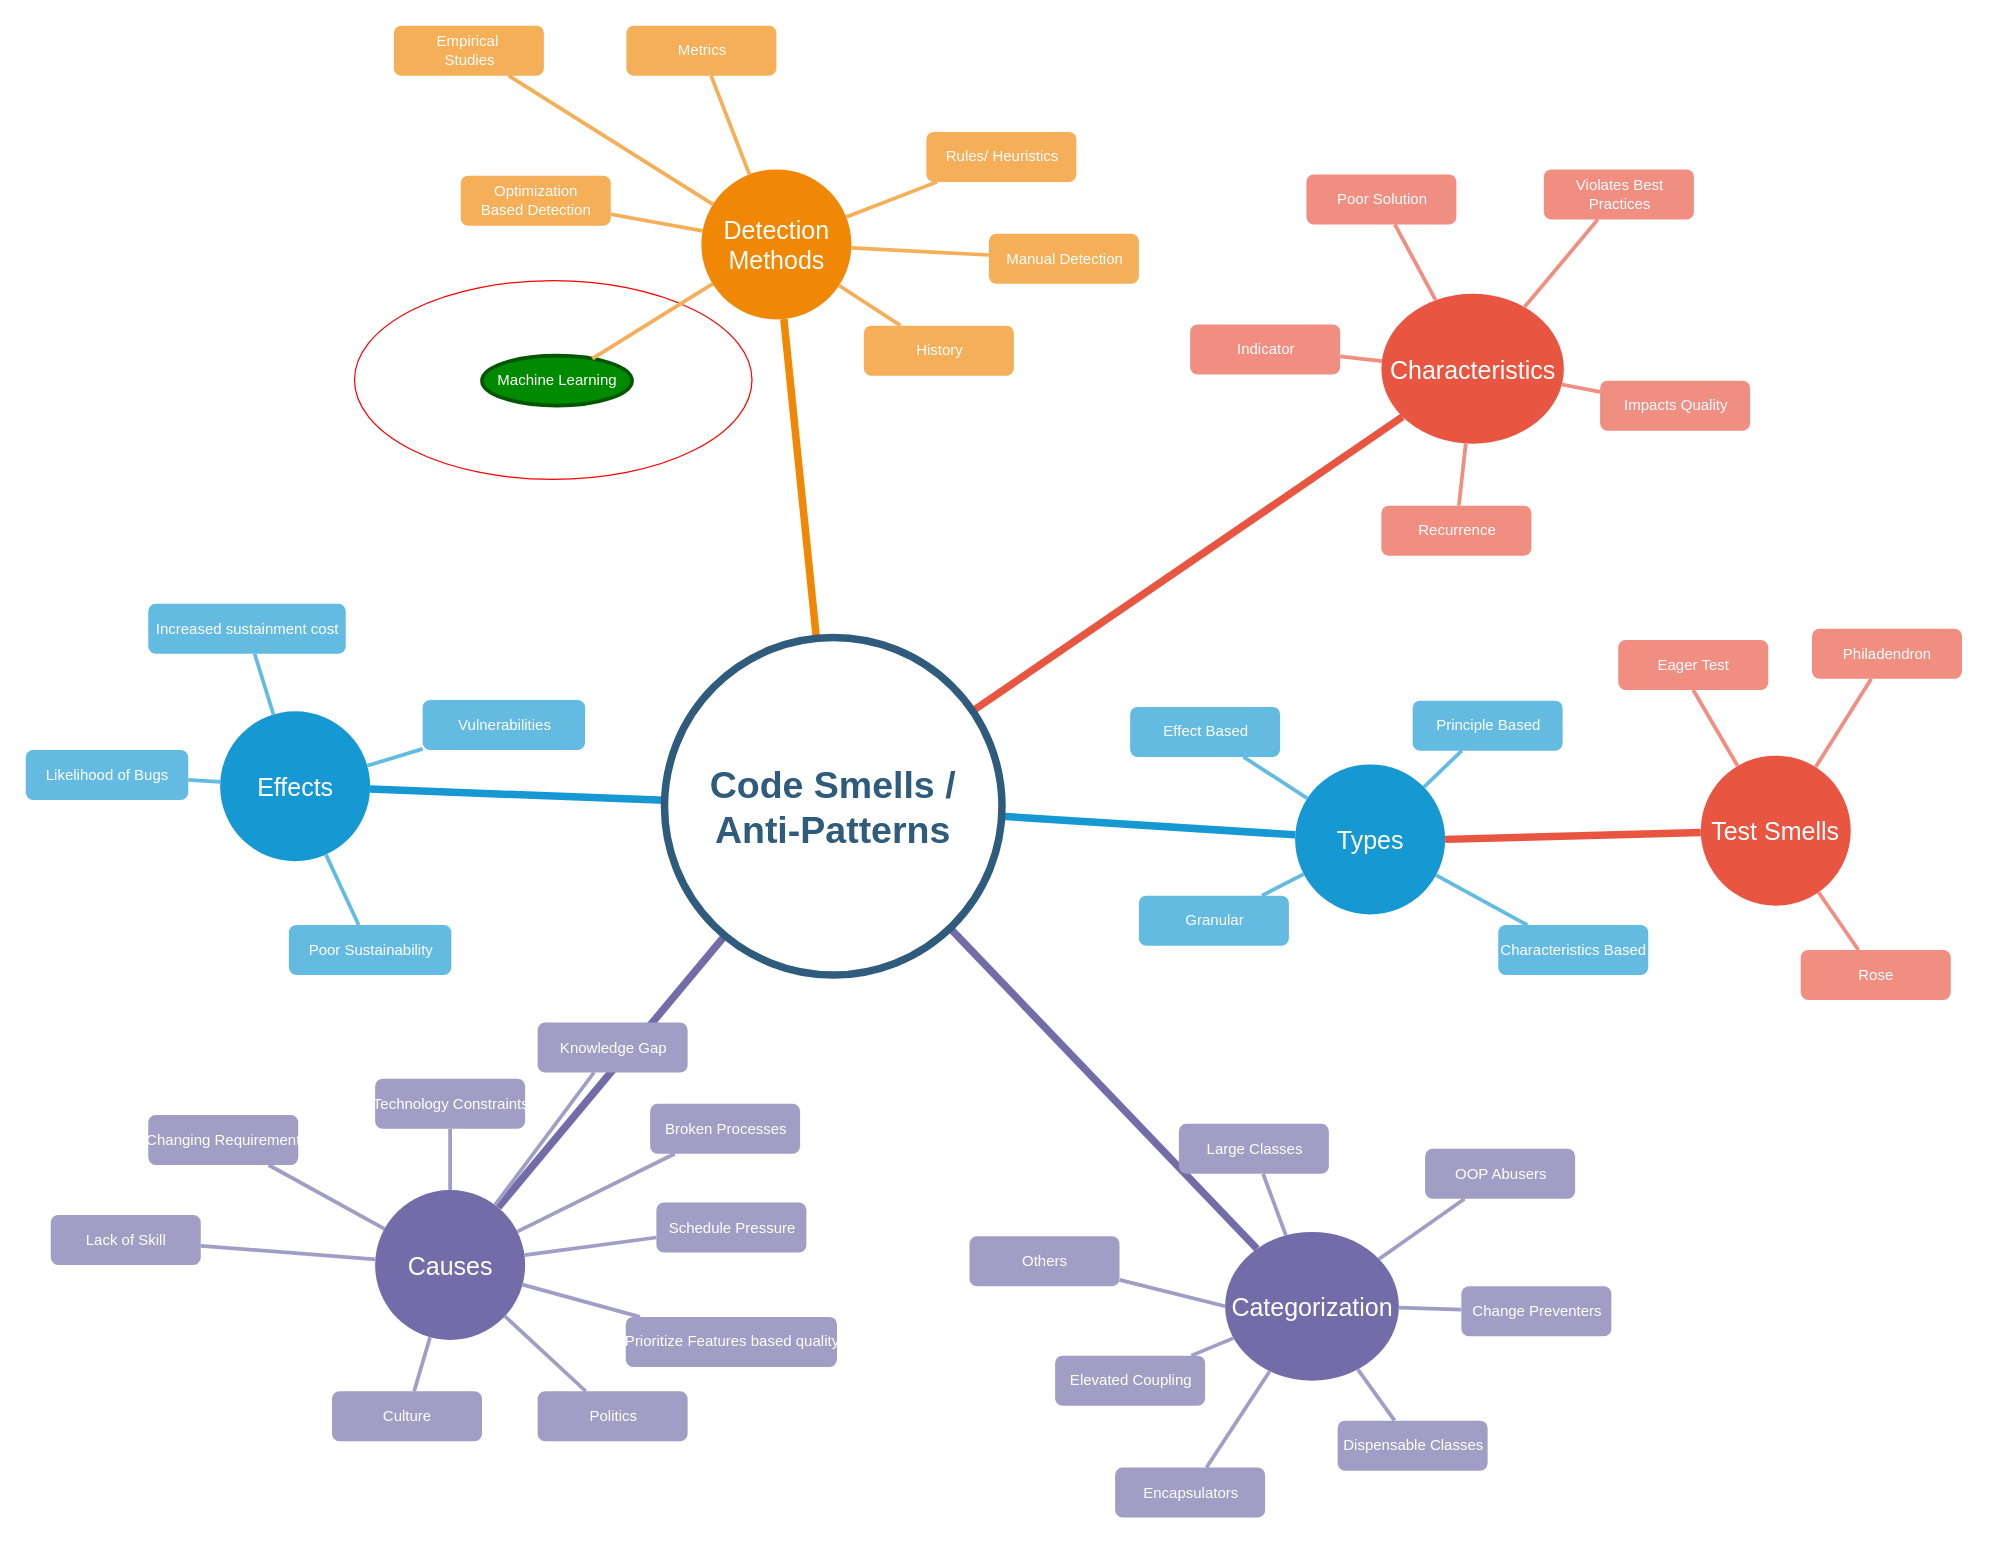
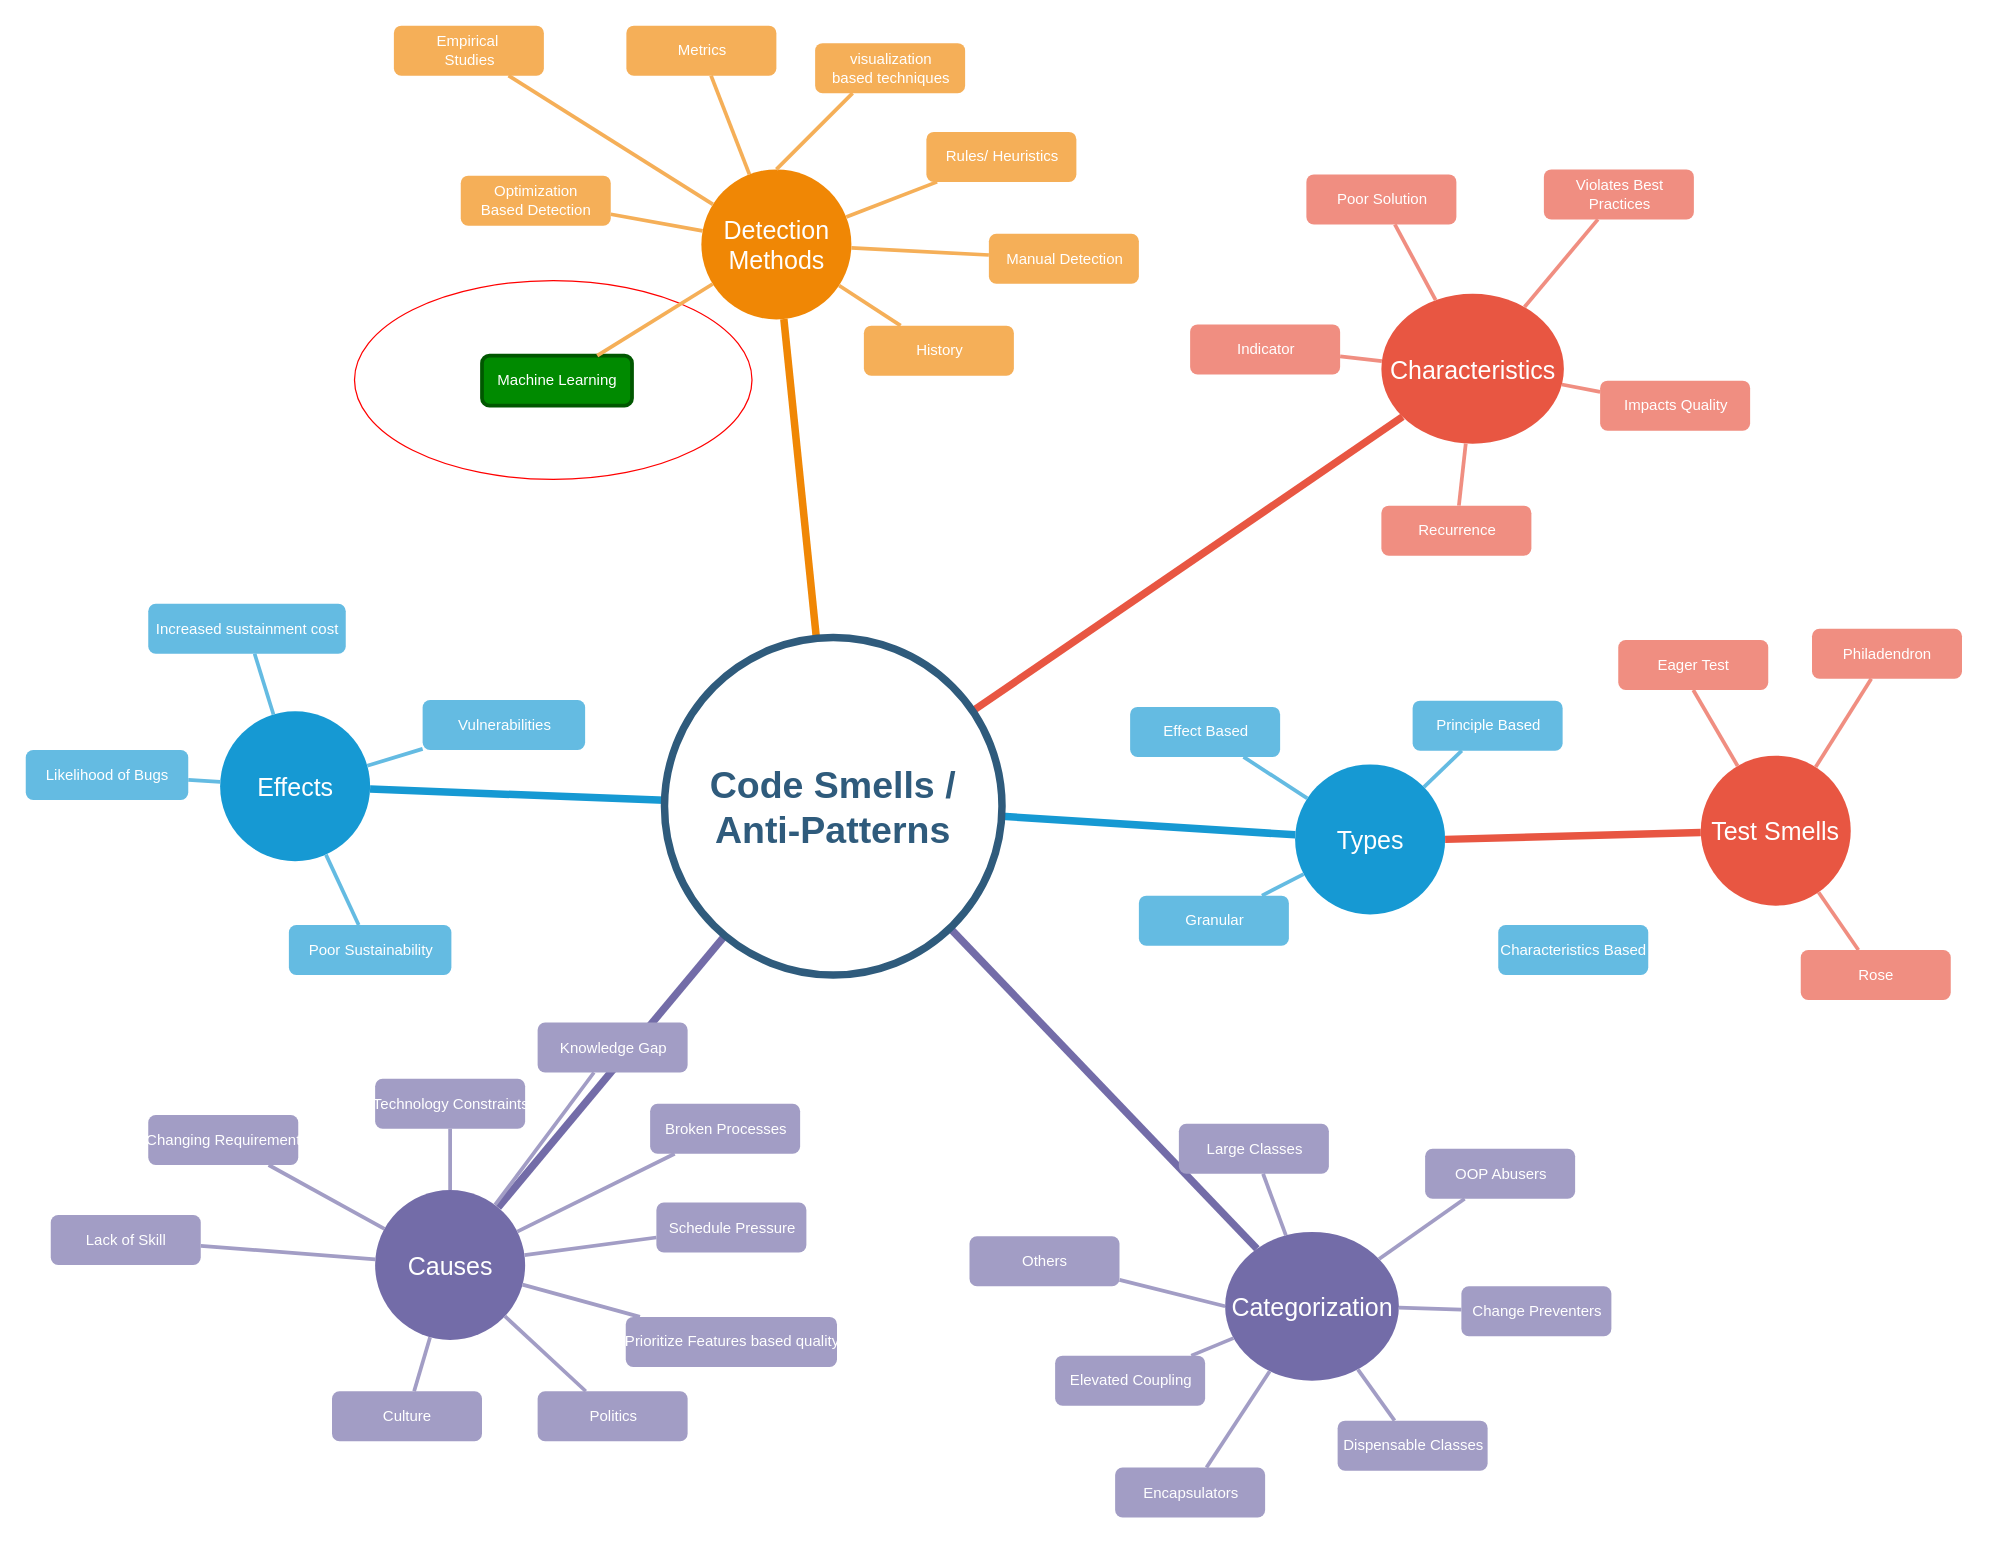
node "visualization based techniques": added
edge "visualization based techniques" -- "Detection Methods": added
node "Machine Learning": shape ellipse -> rounded rectangle
edge "Types" -- "Characteristics Based": removed
